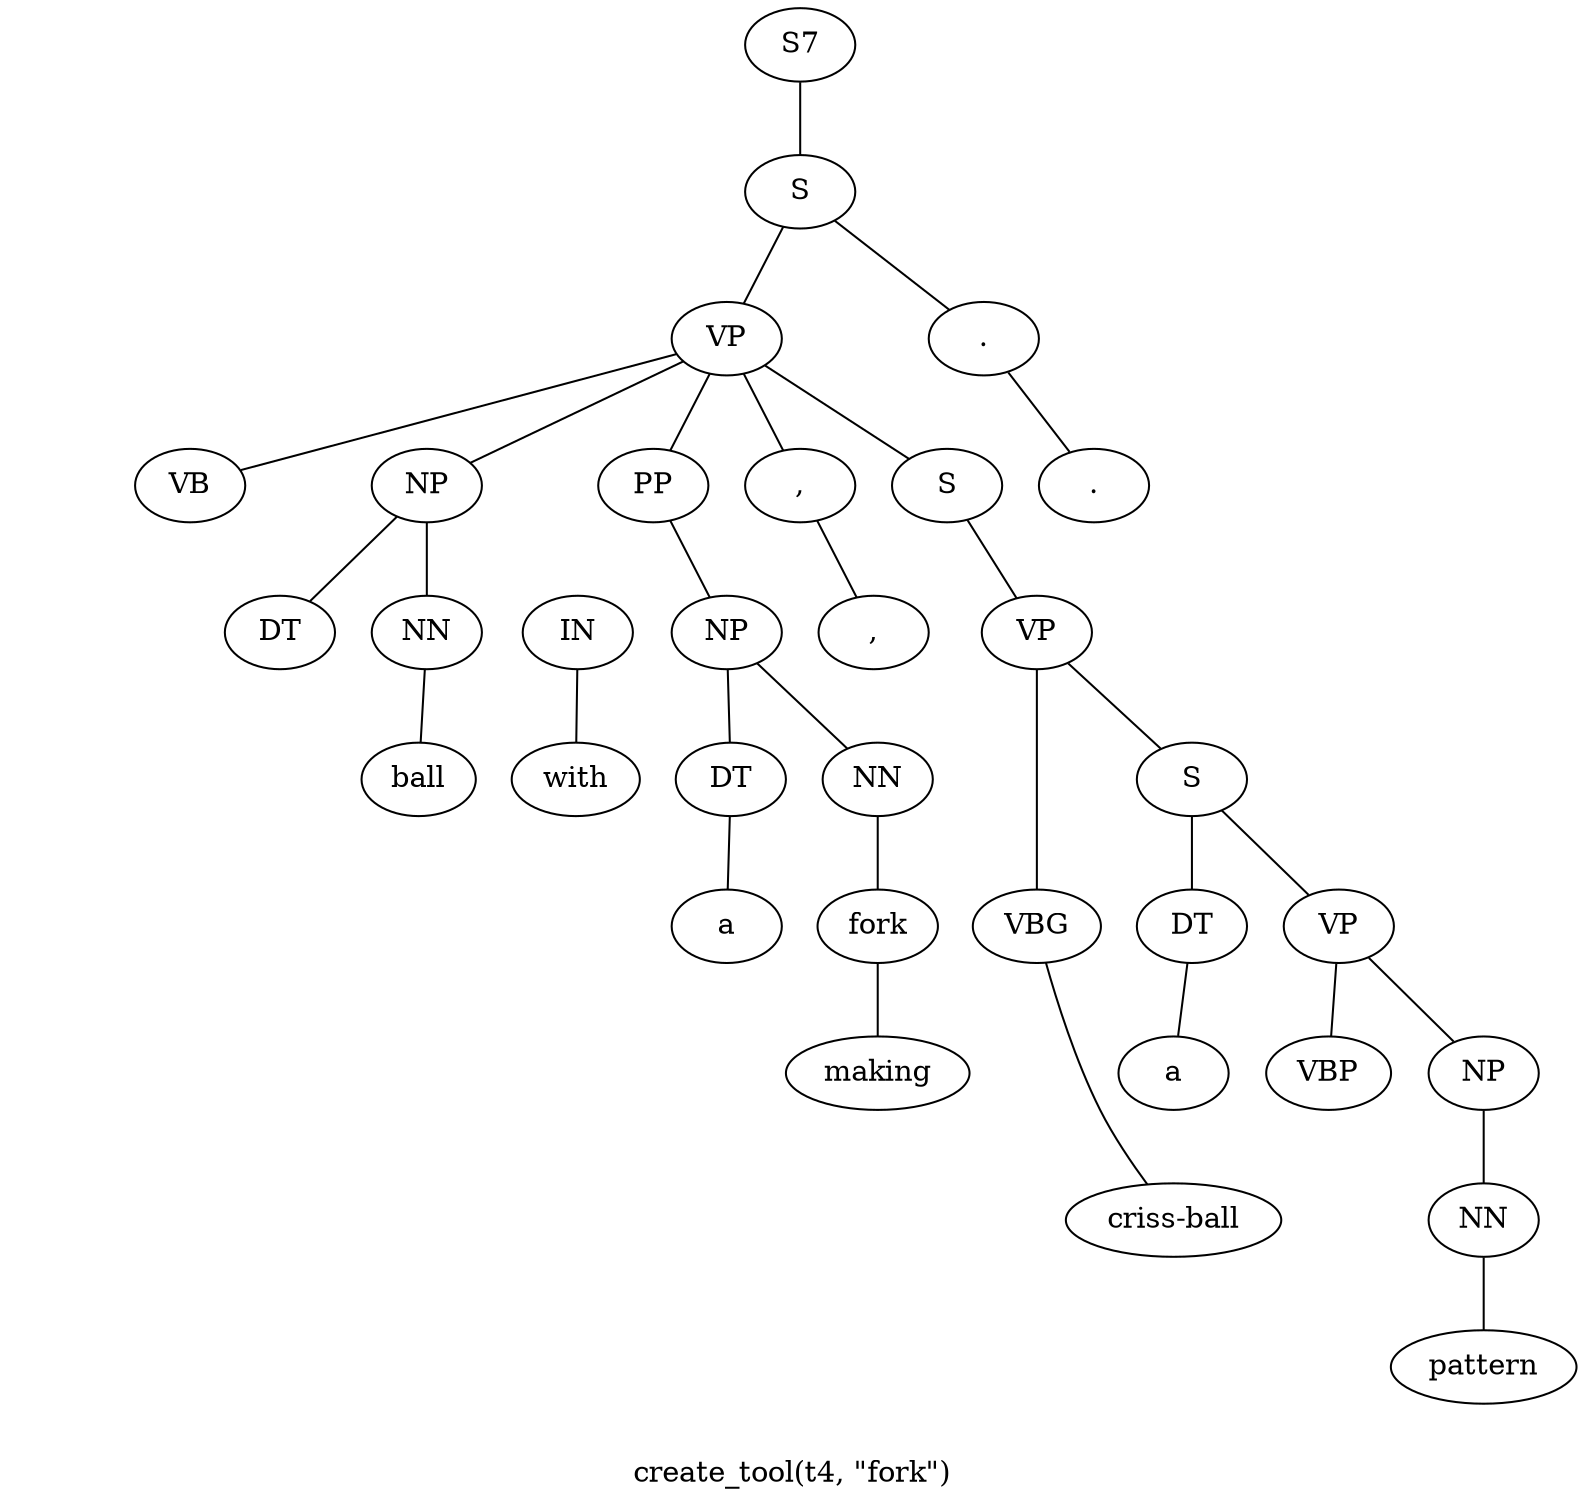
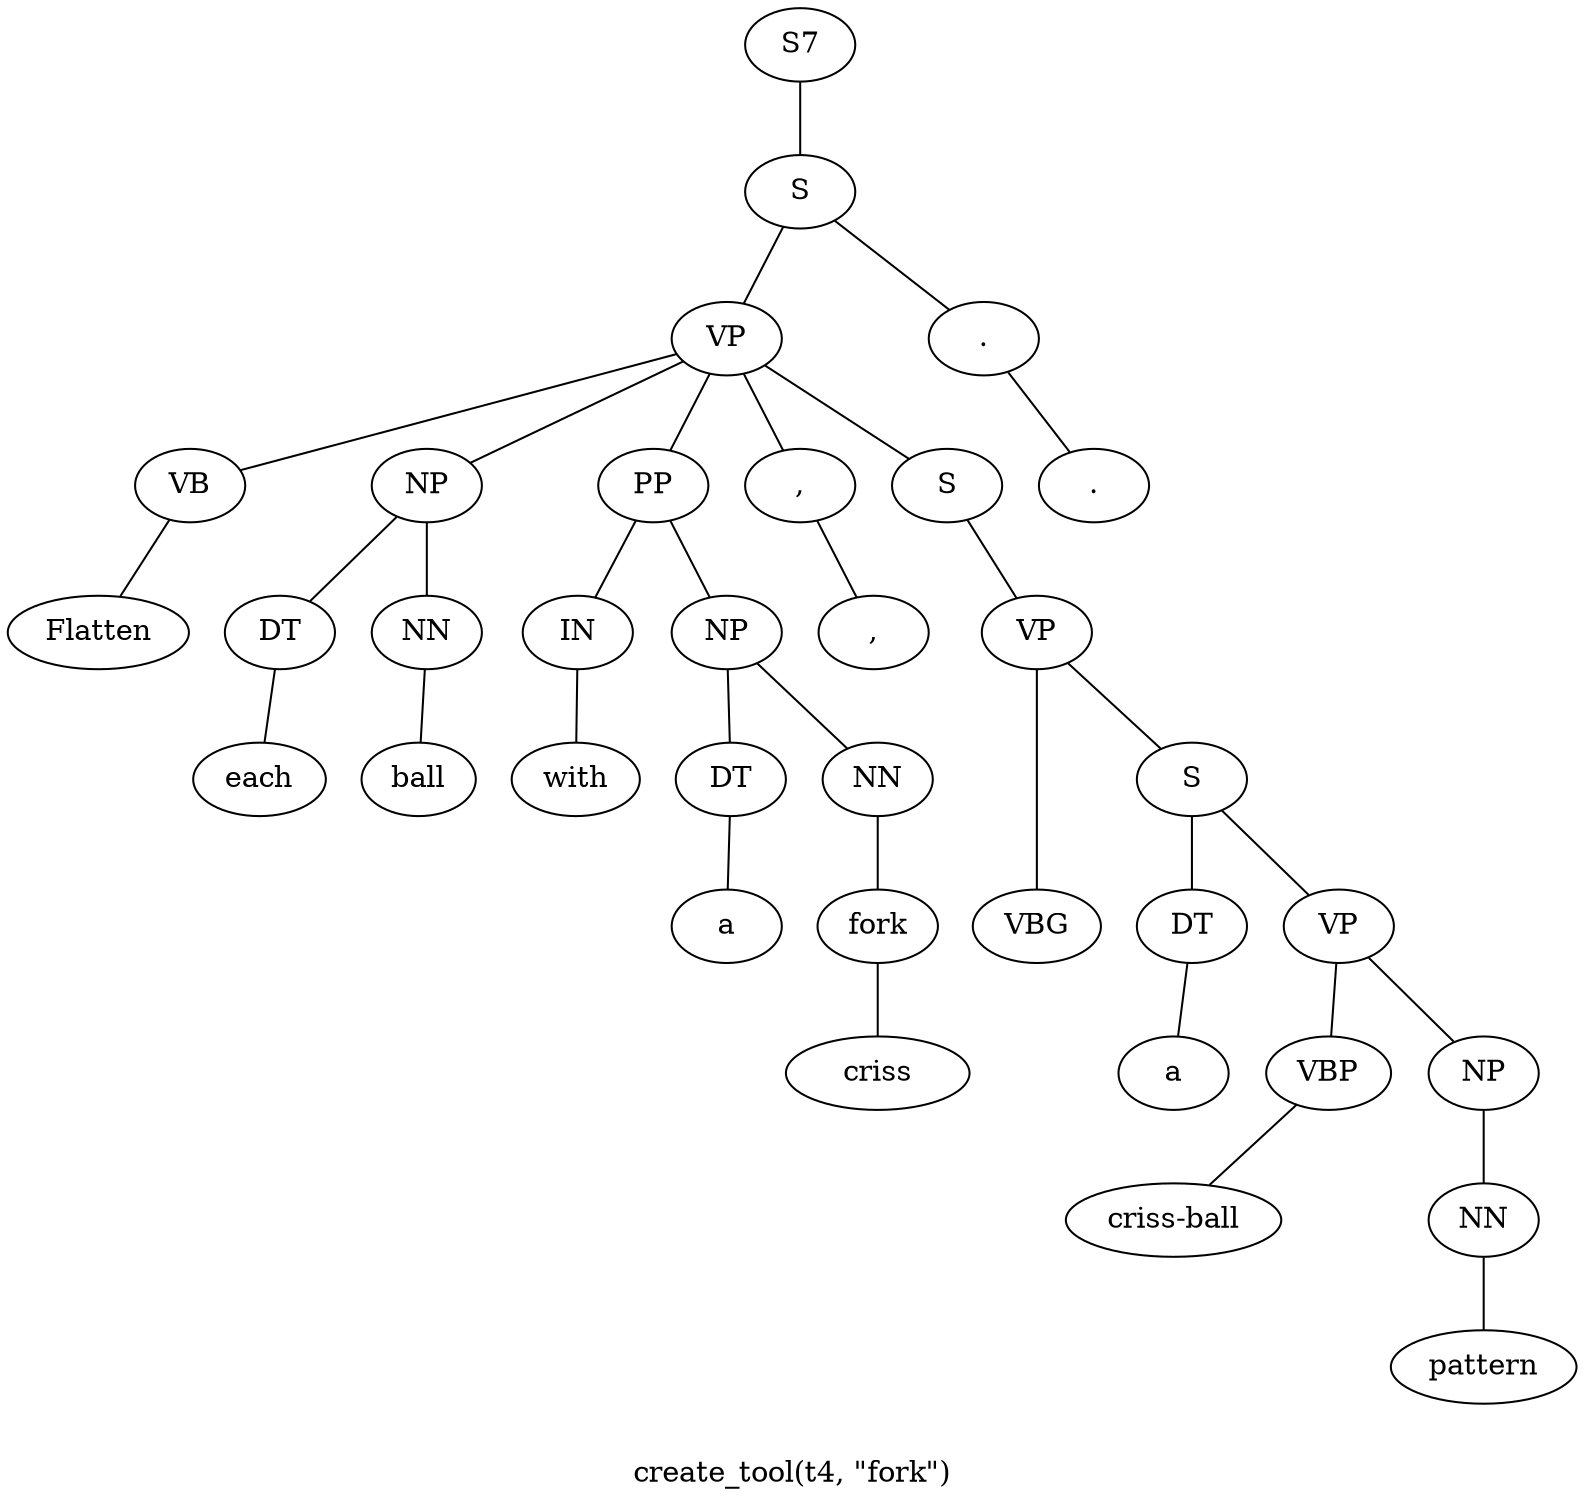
edge "PP" -- "IN": added
node "Flatten": added
node "each": added
node "making": label "making" -> "criss"
edge "VBG" -- "criss-ball": now "VBP" -- "criss-ball"
